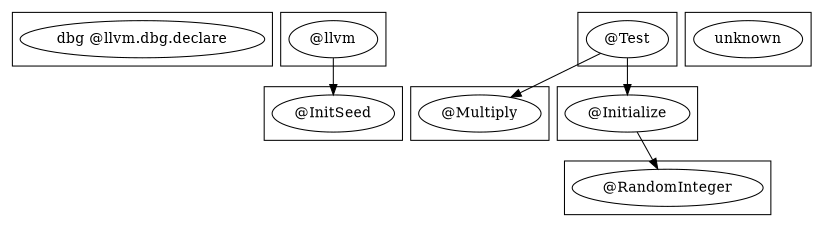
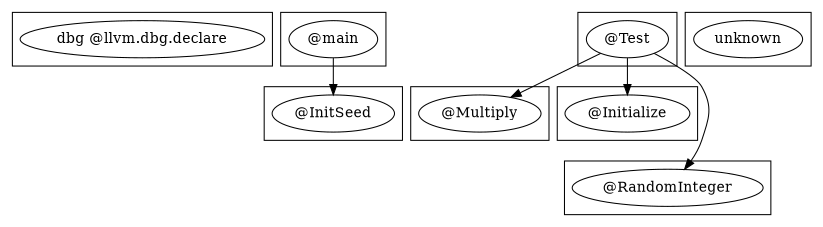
node "@llvm": label "@llvm" -> "@main"
edge "@Initialize" -> "@RandomInteger": now "@Test" -> "@RandomInteger"
